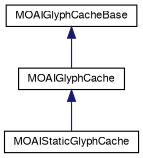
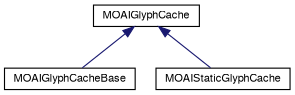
edge "MOAIGlyphCache" -> "MOAIGlyphCacheBase": reversed
